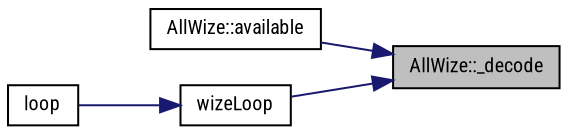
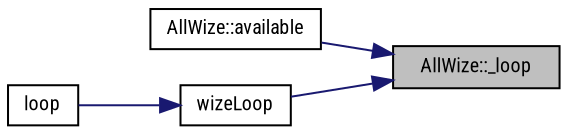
node "AllWize::_decode": label "AllWize::_decode" -> "AllWize::_loop"
